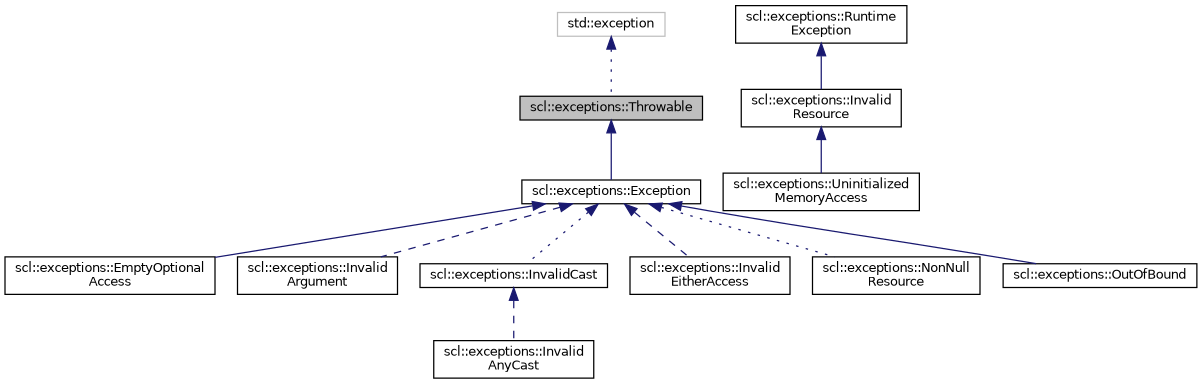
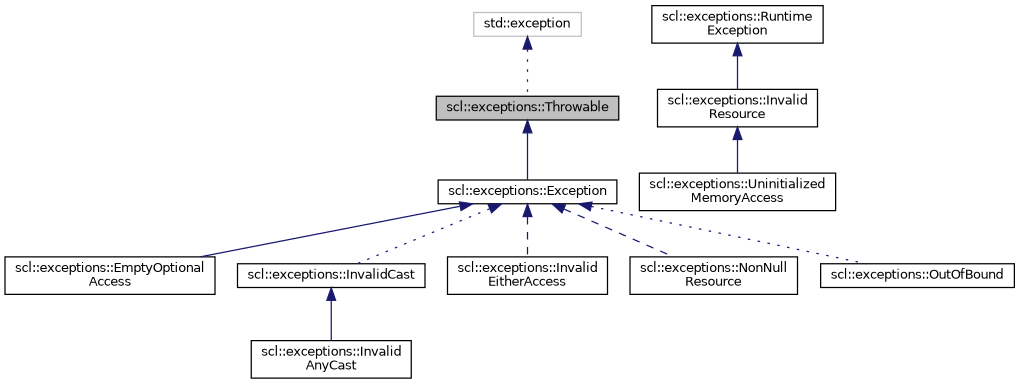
edge "scl::exceptions::NonNull Resource" -> "scl::exceptions::Exception": style dotted -> dashed
edge "scl::exceptions::OutOfBound" -> "scl::exceptions::Exception": style solid -> dotted
node "scl::exceptions::Invalid Argument": removed
edge "scl::exceptions::Invalid AnyCast" -> "scl::exceptions::InvalidCast": style dashed -> solid
